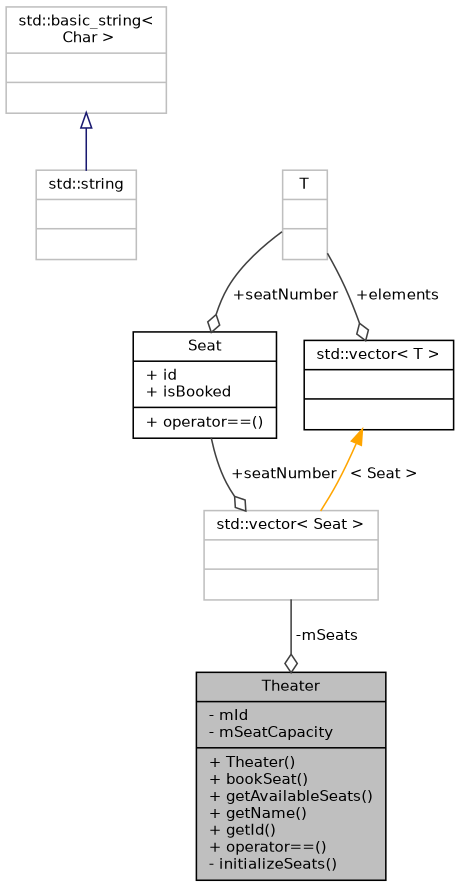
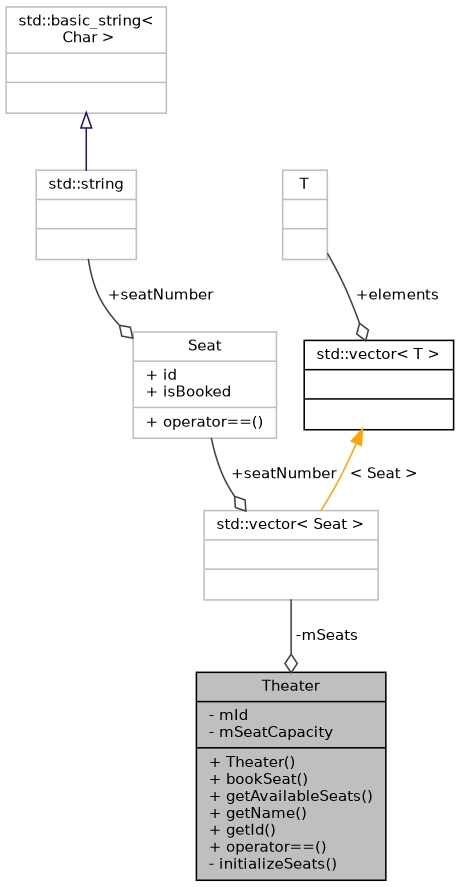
edge "T" -> "Seat": now "std::string" -> "Seat"
node "Seat": color black -> grey75
